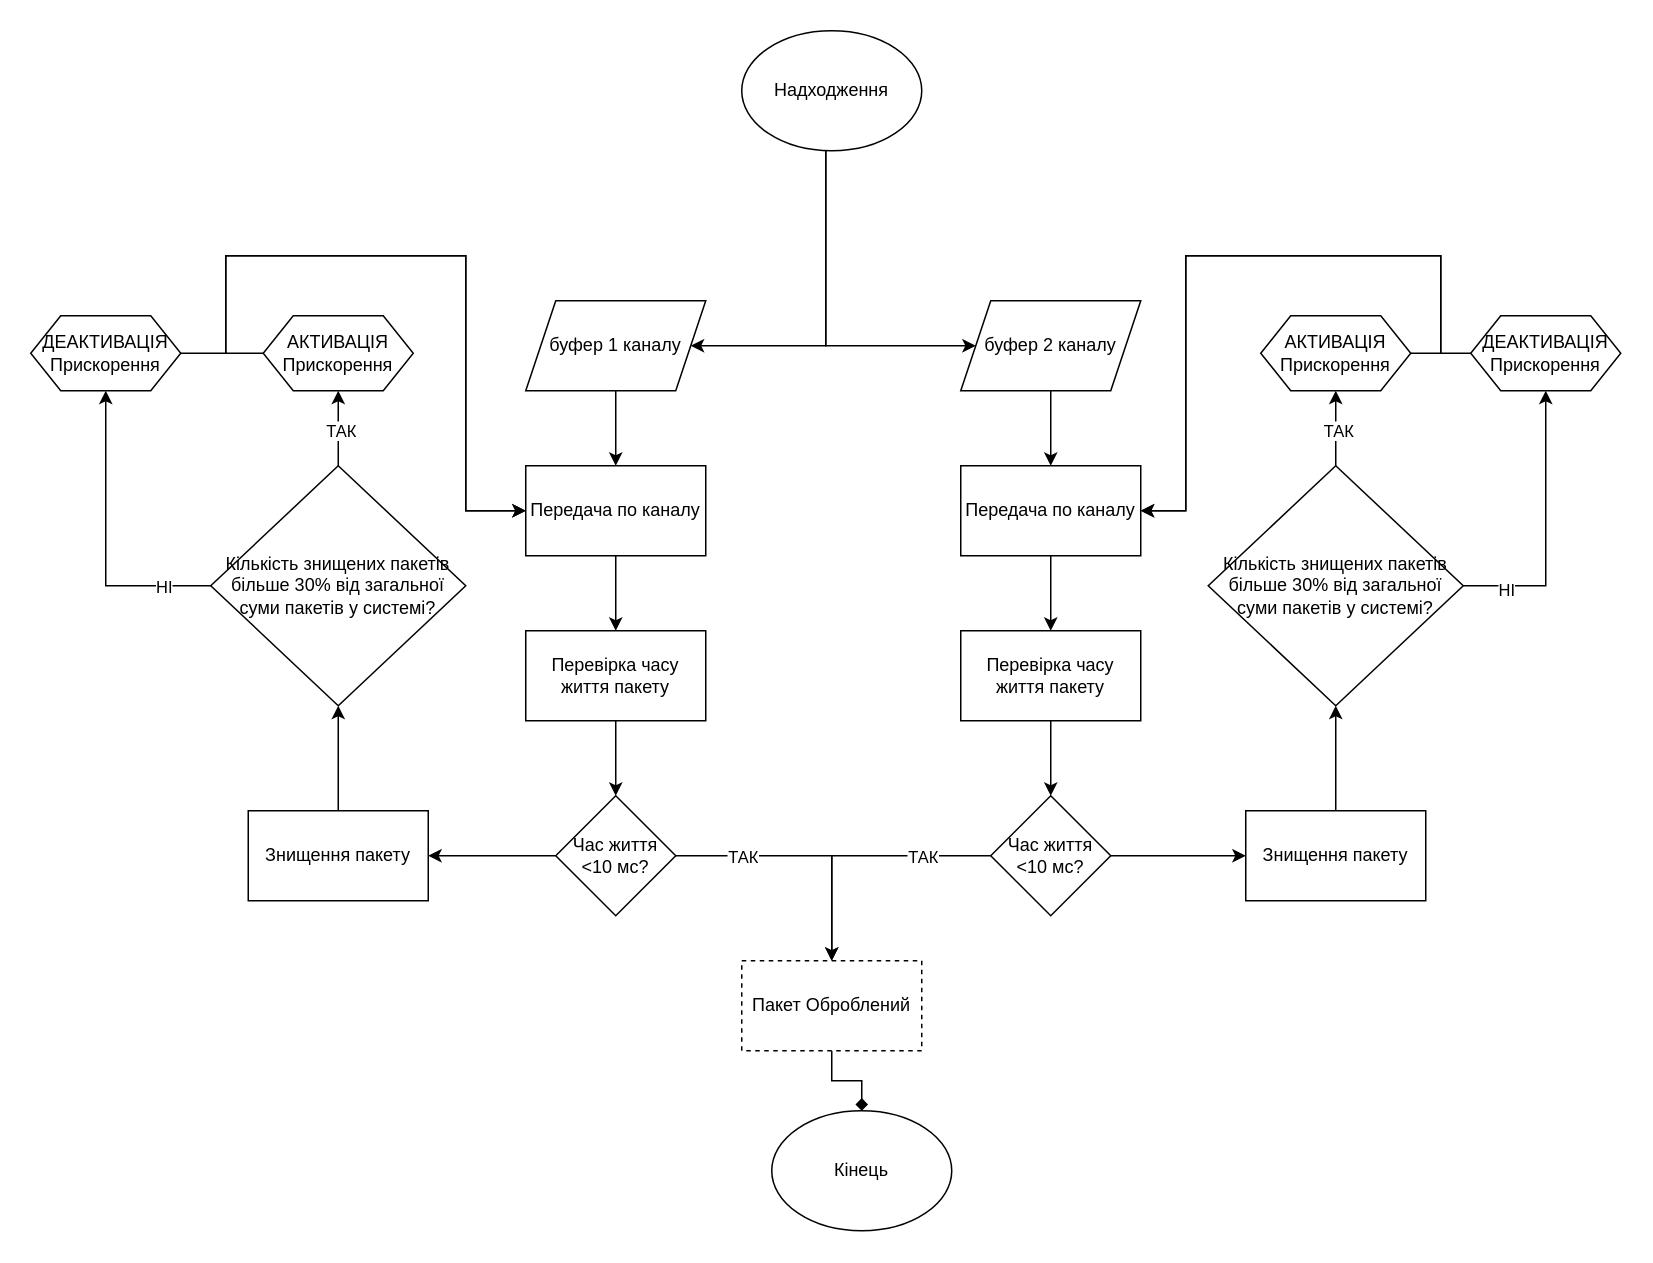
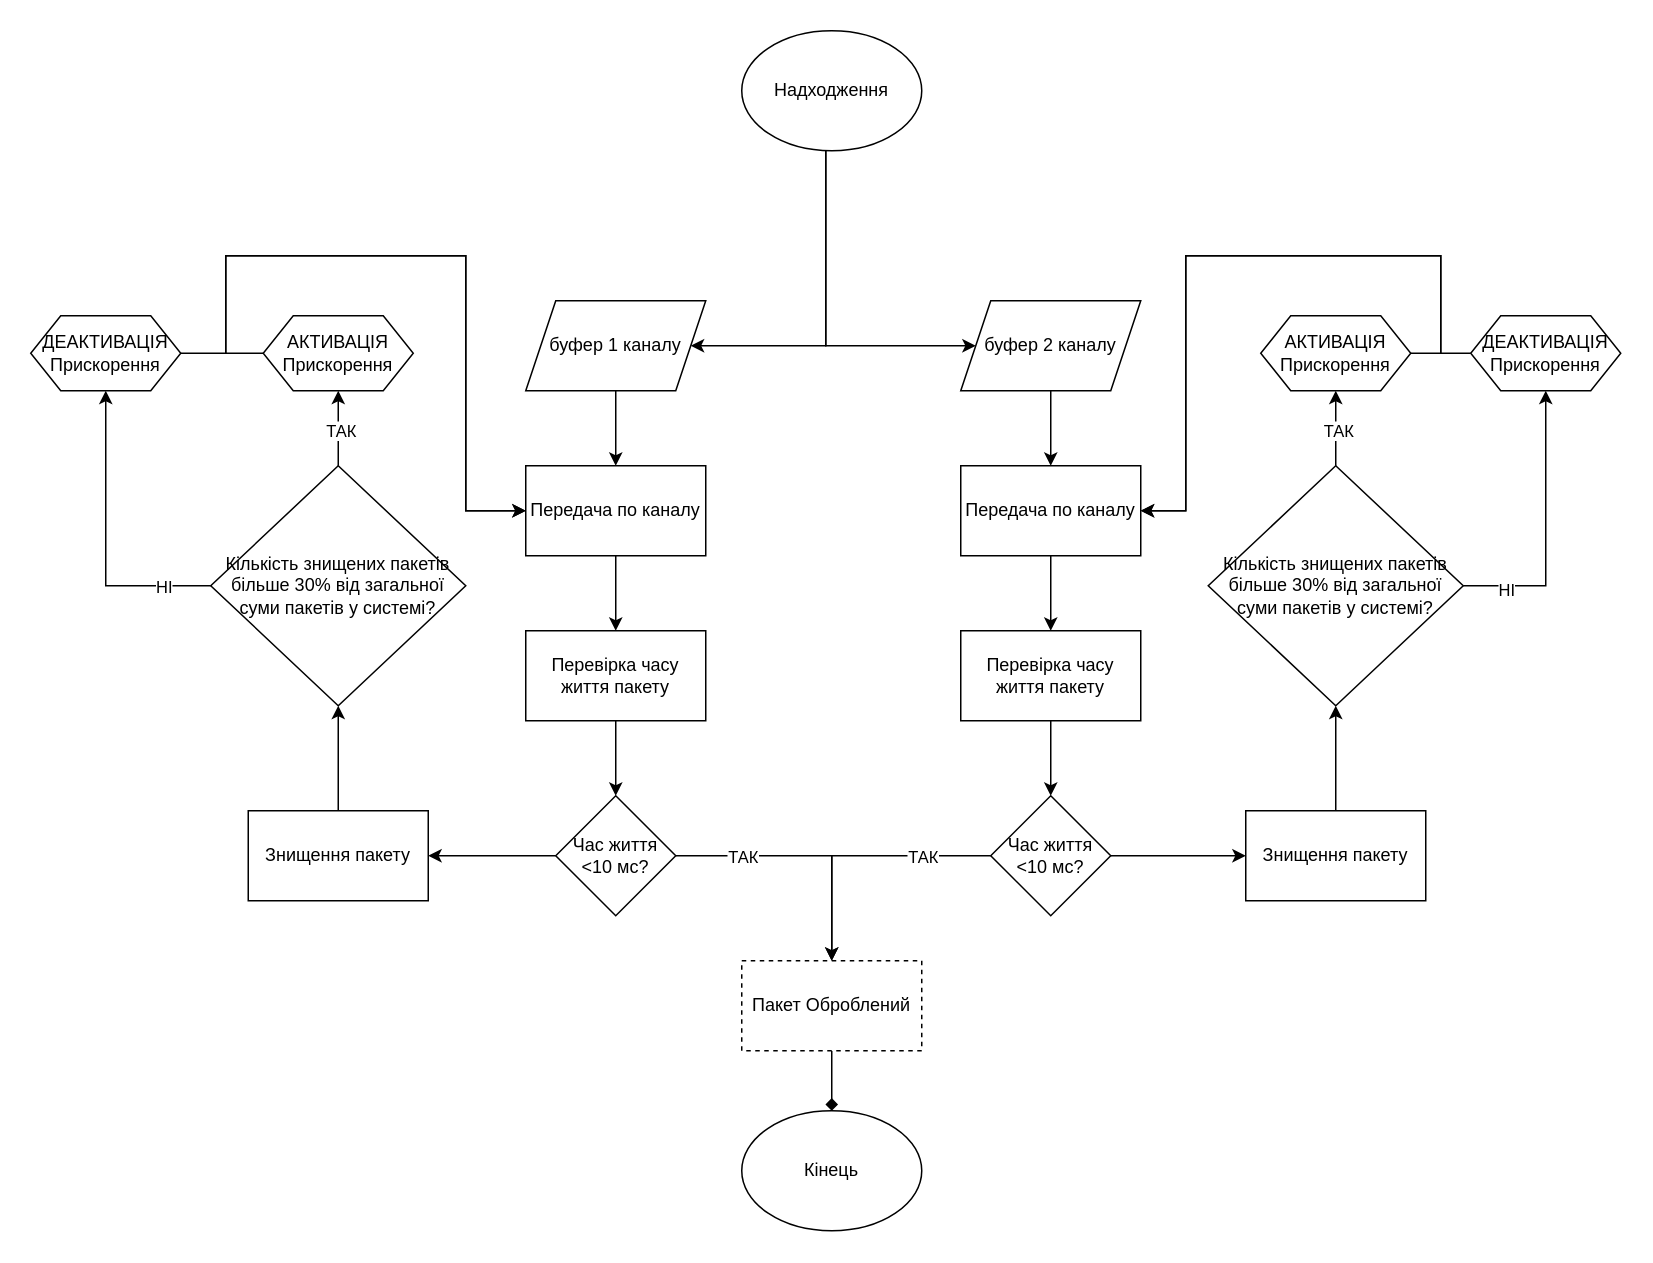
node "Кінець": moved (862, 1171) -> (832, 1171)
